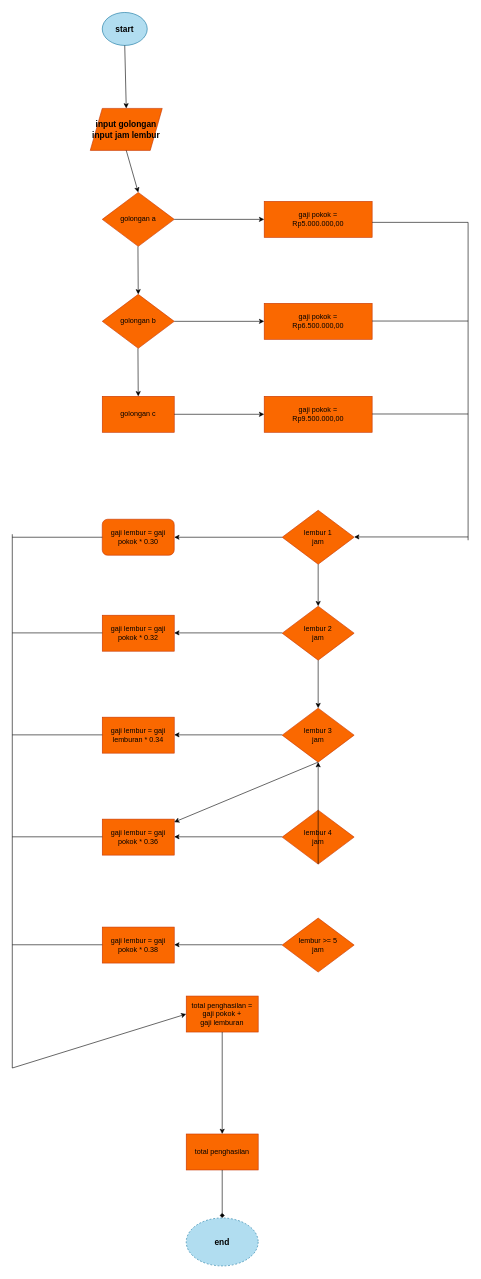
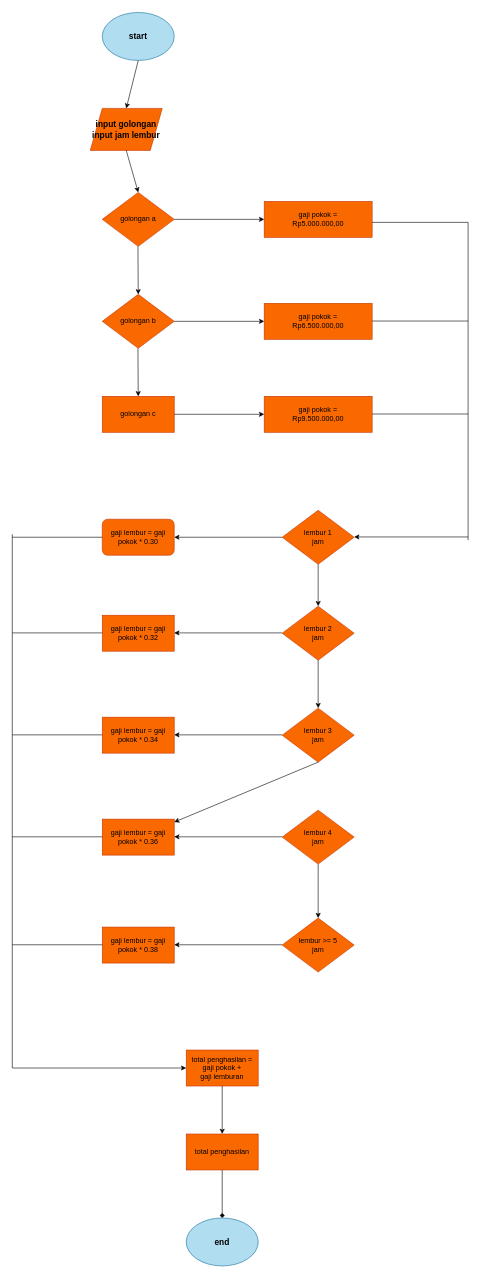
node "start": size 45x33 -> 72x48
node "gaji lembur = gaji lemburan * 0.34": label "gaji lembur = gaji lemburan * 0.34" -> "gaji lembur = gaji pokok * 0.34"
edge "lembur 4 jam" -> "lembur 3 jam": now "lembur 4 jam" -> "lembur >= 5 jam"
node "total penghasilan = gaji pokok + gaji lemburan": moved (222, 1014) -> (222, 1068)
node "end": style dashed -> solid
